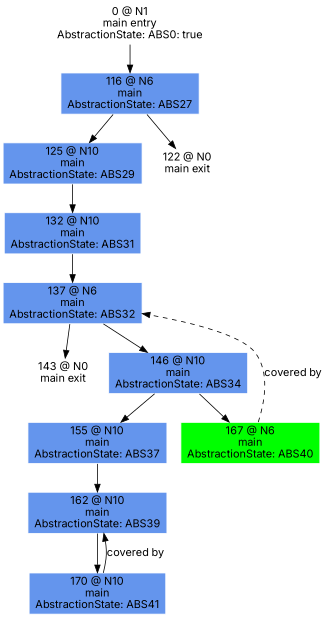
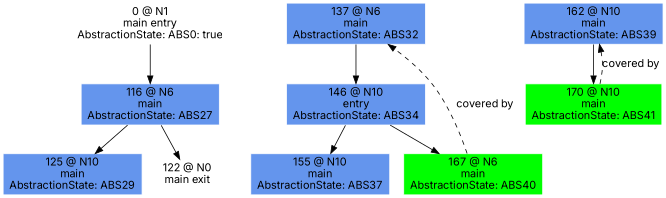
node "132 @ N10 main AbstractionState: ABS31": removed
node "143 @ N0 main exit": removed
node "146 @ N10 main AbstractionState: ABS34": label "146 @ N10 main AbstractionState: ABS34" -> "146 @ N10 entry AbstractionState: ABS34"
edge "155 @ N10 main AbstractionState: ABS37" -> "162 @ N10 main AbstractionState: ABS39": removed
edge "170 @ N10 main AbstractionState: ABS41" -> "162 @ N10 main AbstractionState: ABS39": style solid -> dashed
node "170 @ N10 main AbstractionState: ABS41": fillcolor cornflowerblue -> green
